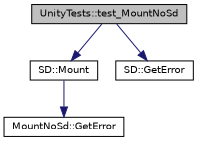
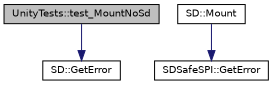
edge "UnityTests::test_MountNoSd" -> "SD::Mount": removed
node "MountNoSd::GetError": label "MountNoSd::GetError" -> "SDSafeSPI::GetError"
